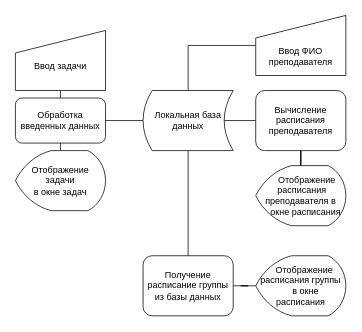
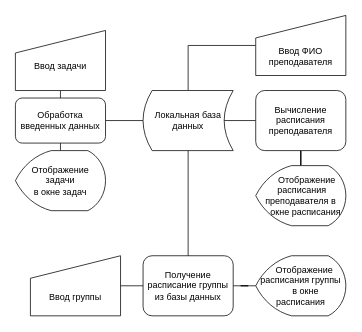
node "Ввод группы": added
edge "Ввод группы" -- "Получение расписание группы из базы данных": added
